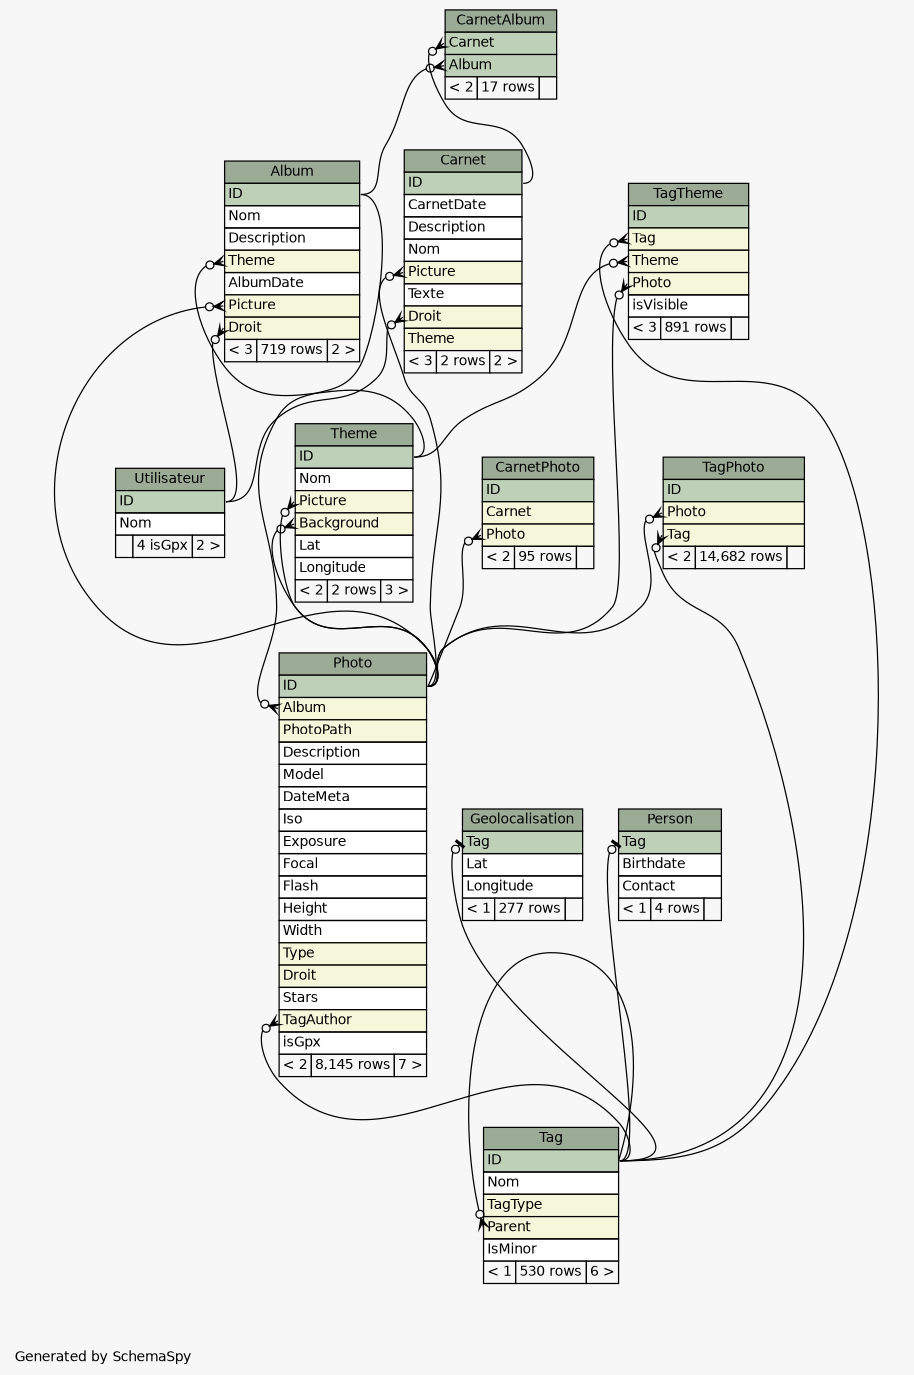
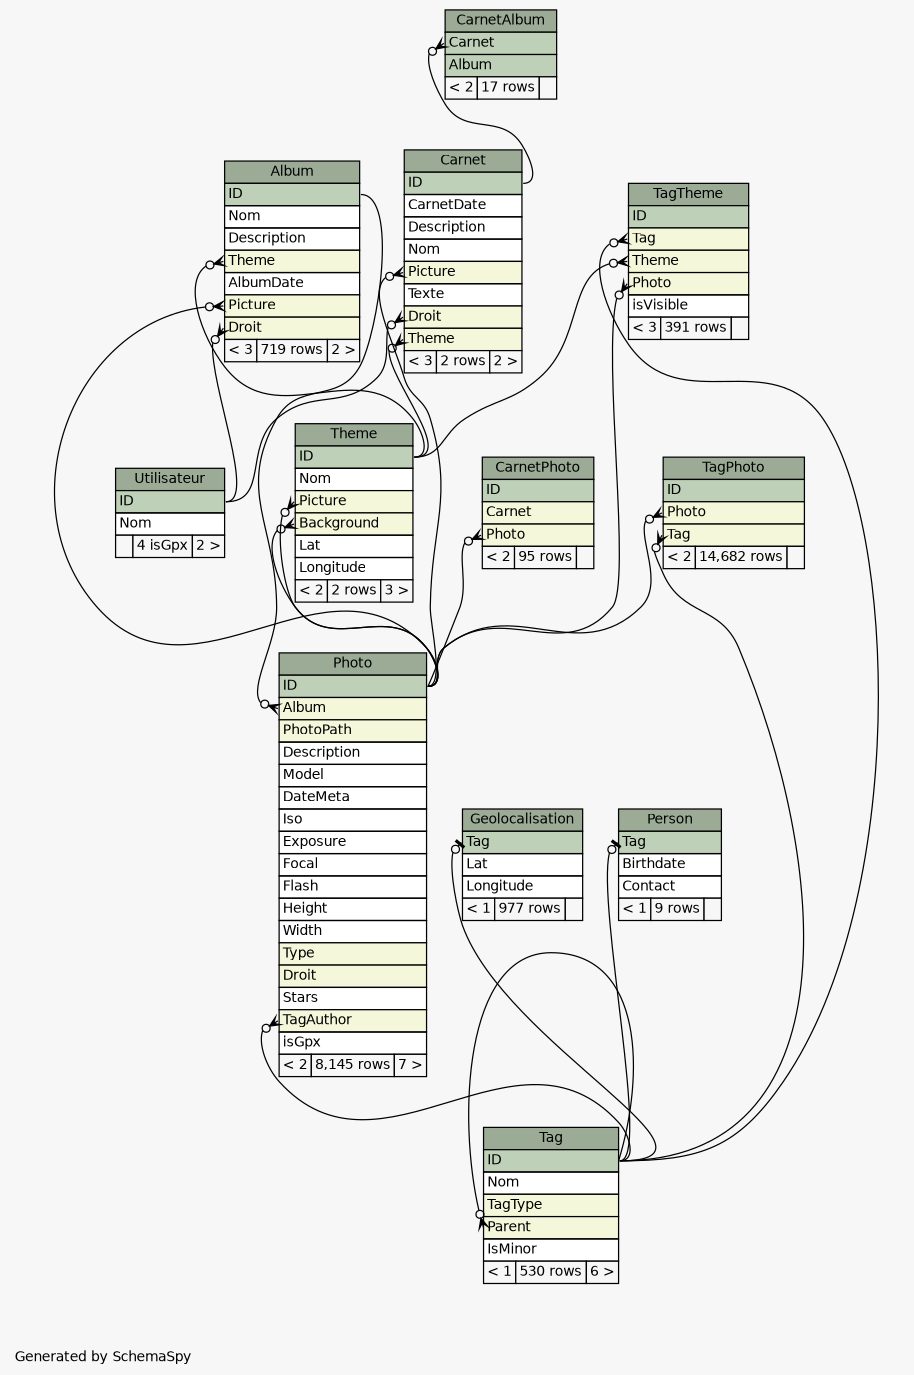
edge "Album" -> "CarnetAlbum": removed
node "TagTheme": text "891 rows" -> "391 rows"
edge "Theme" -> "Carnet": added
node "Geolocalisation": text "277 rows" -> "977 rows"
node "Person": text "4 rows" -> "9 rows"
